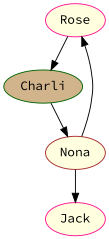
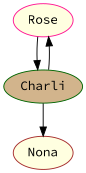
edge "Nona" -> "Rose": now "Charli" -> "Rose"
node "Jack": removed
